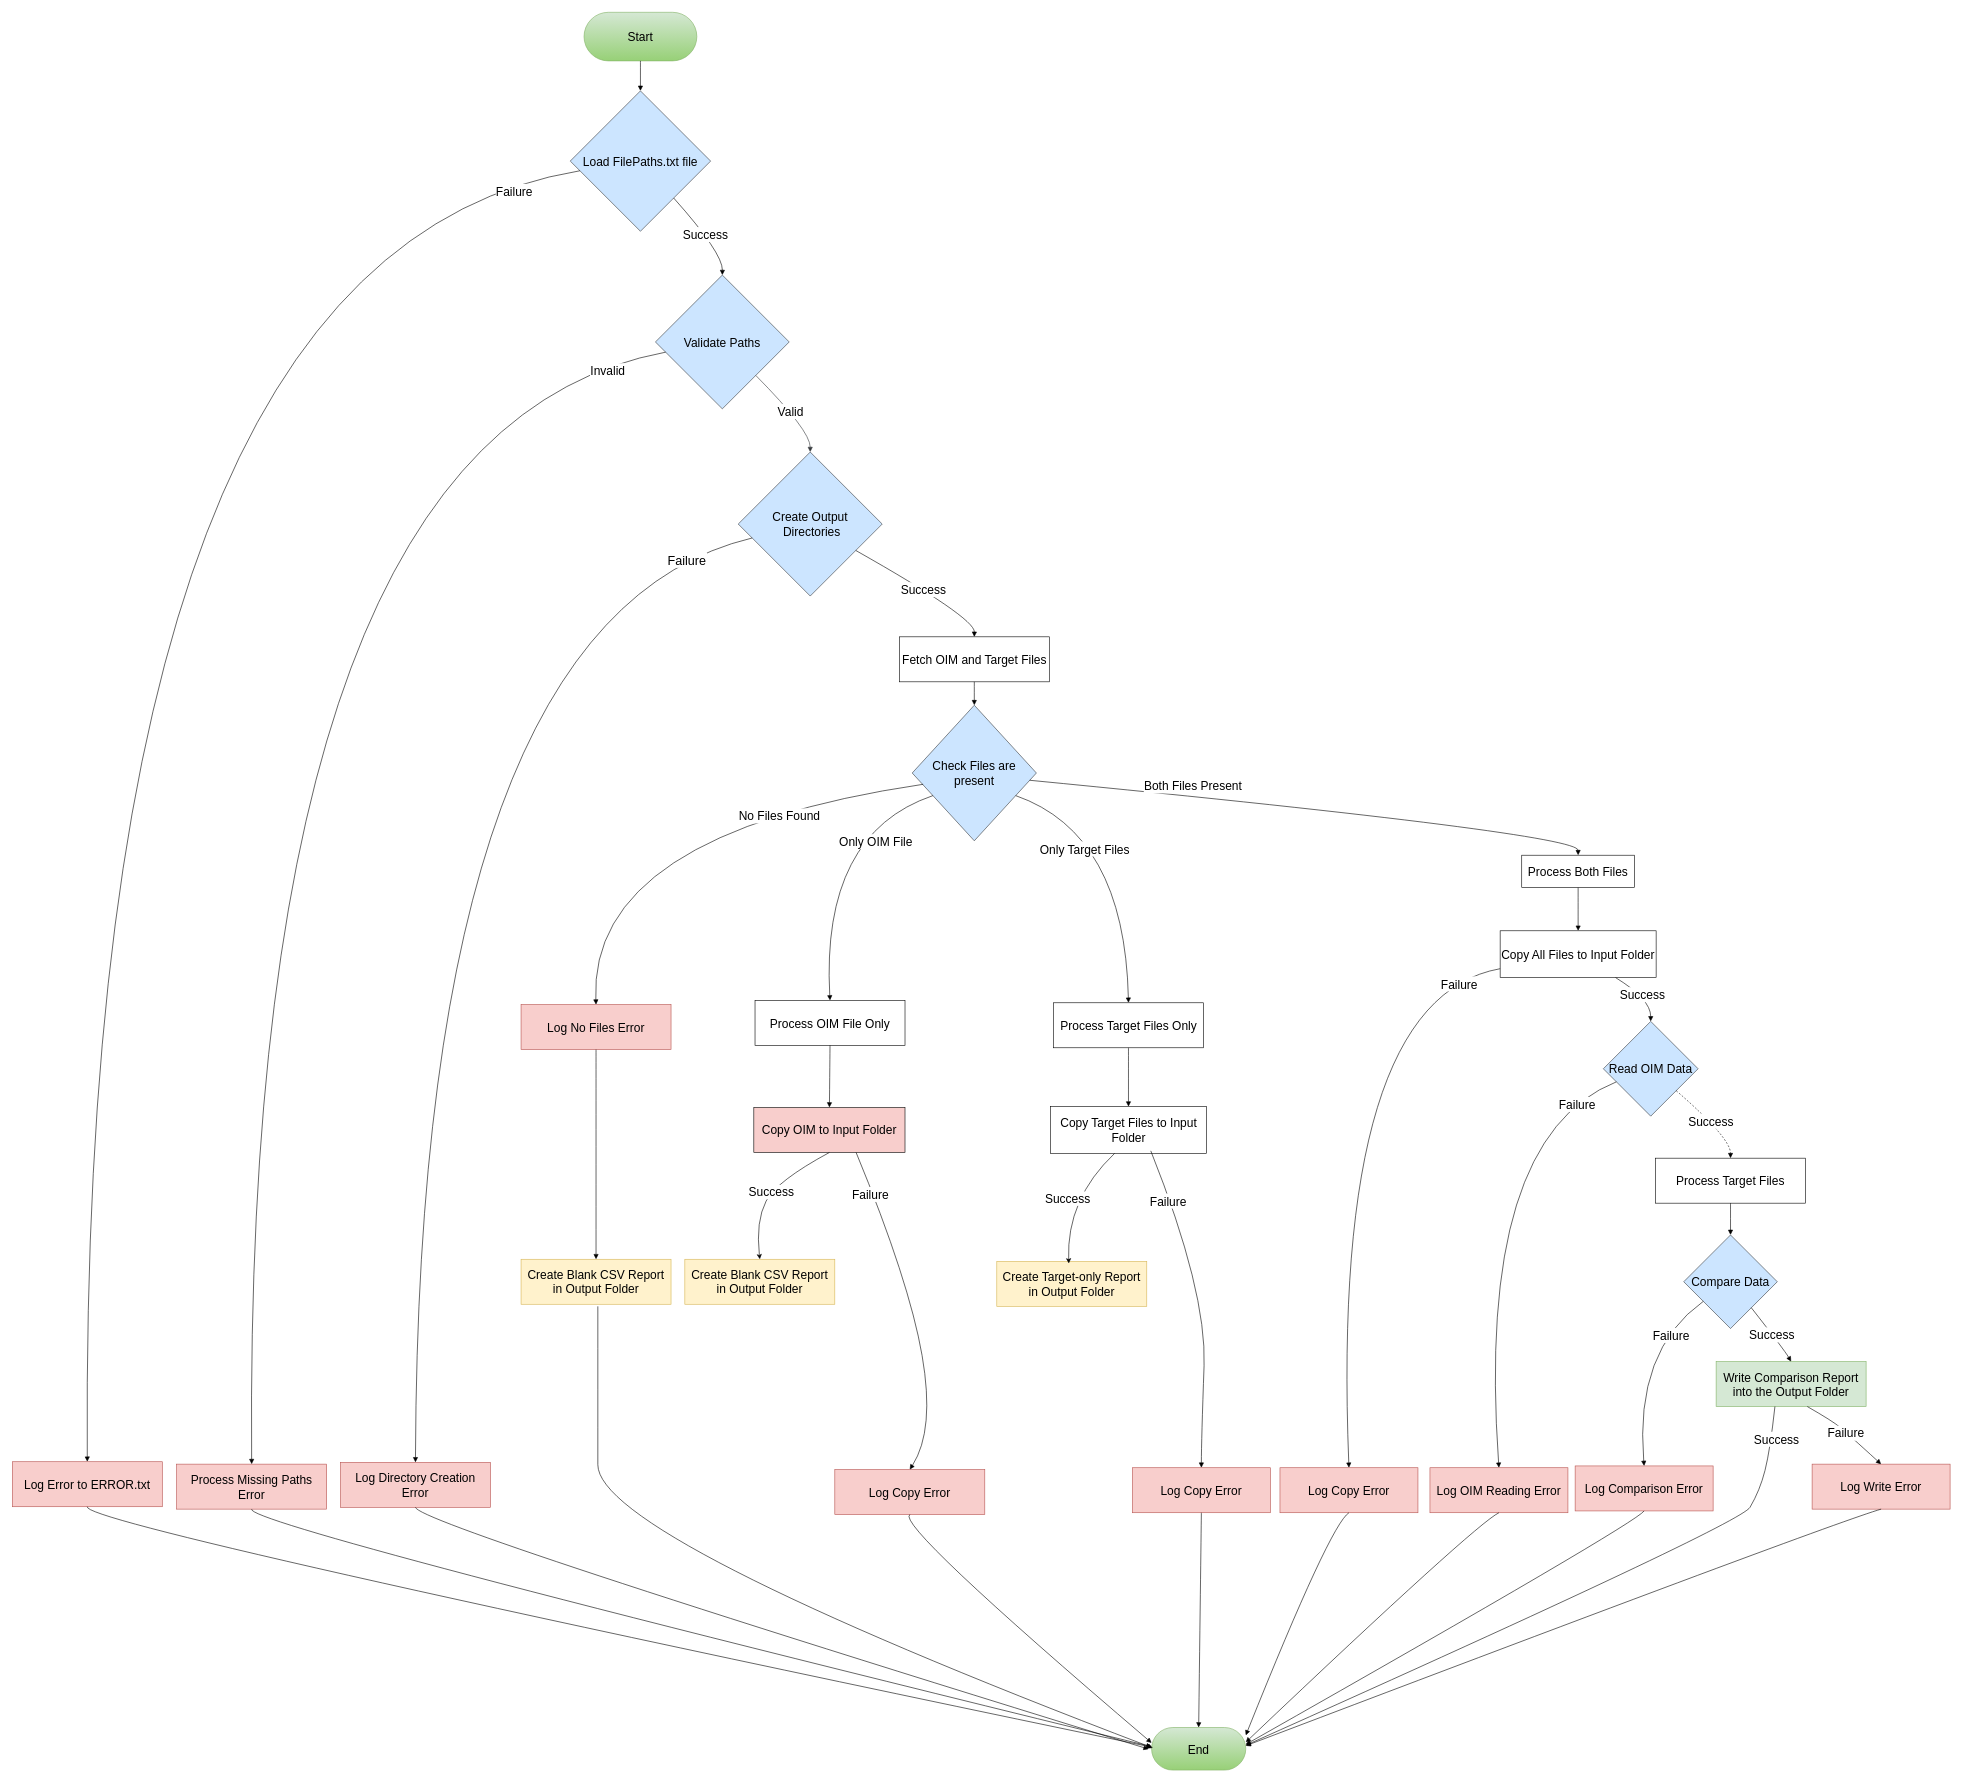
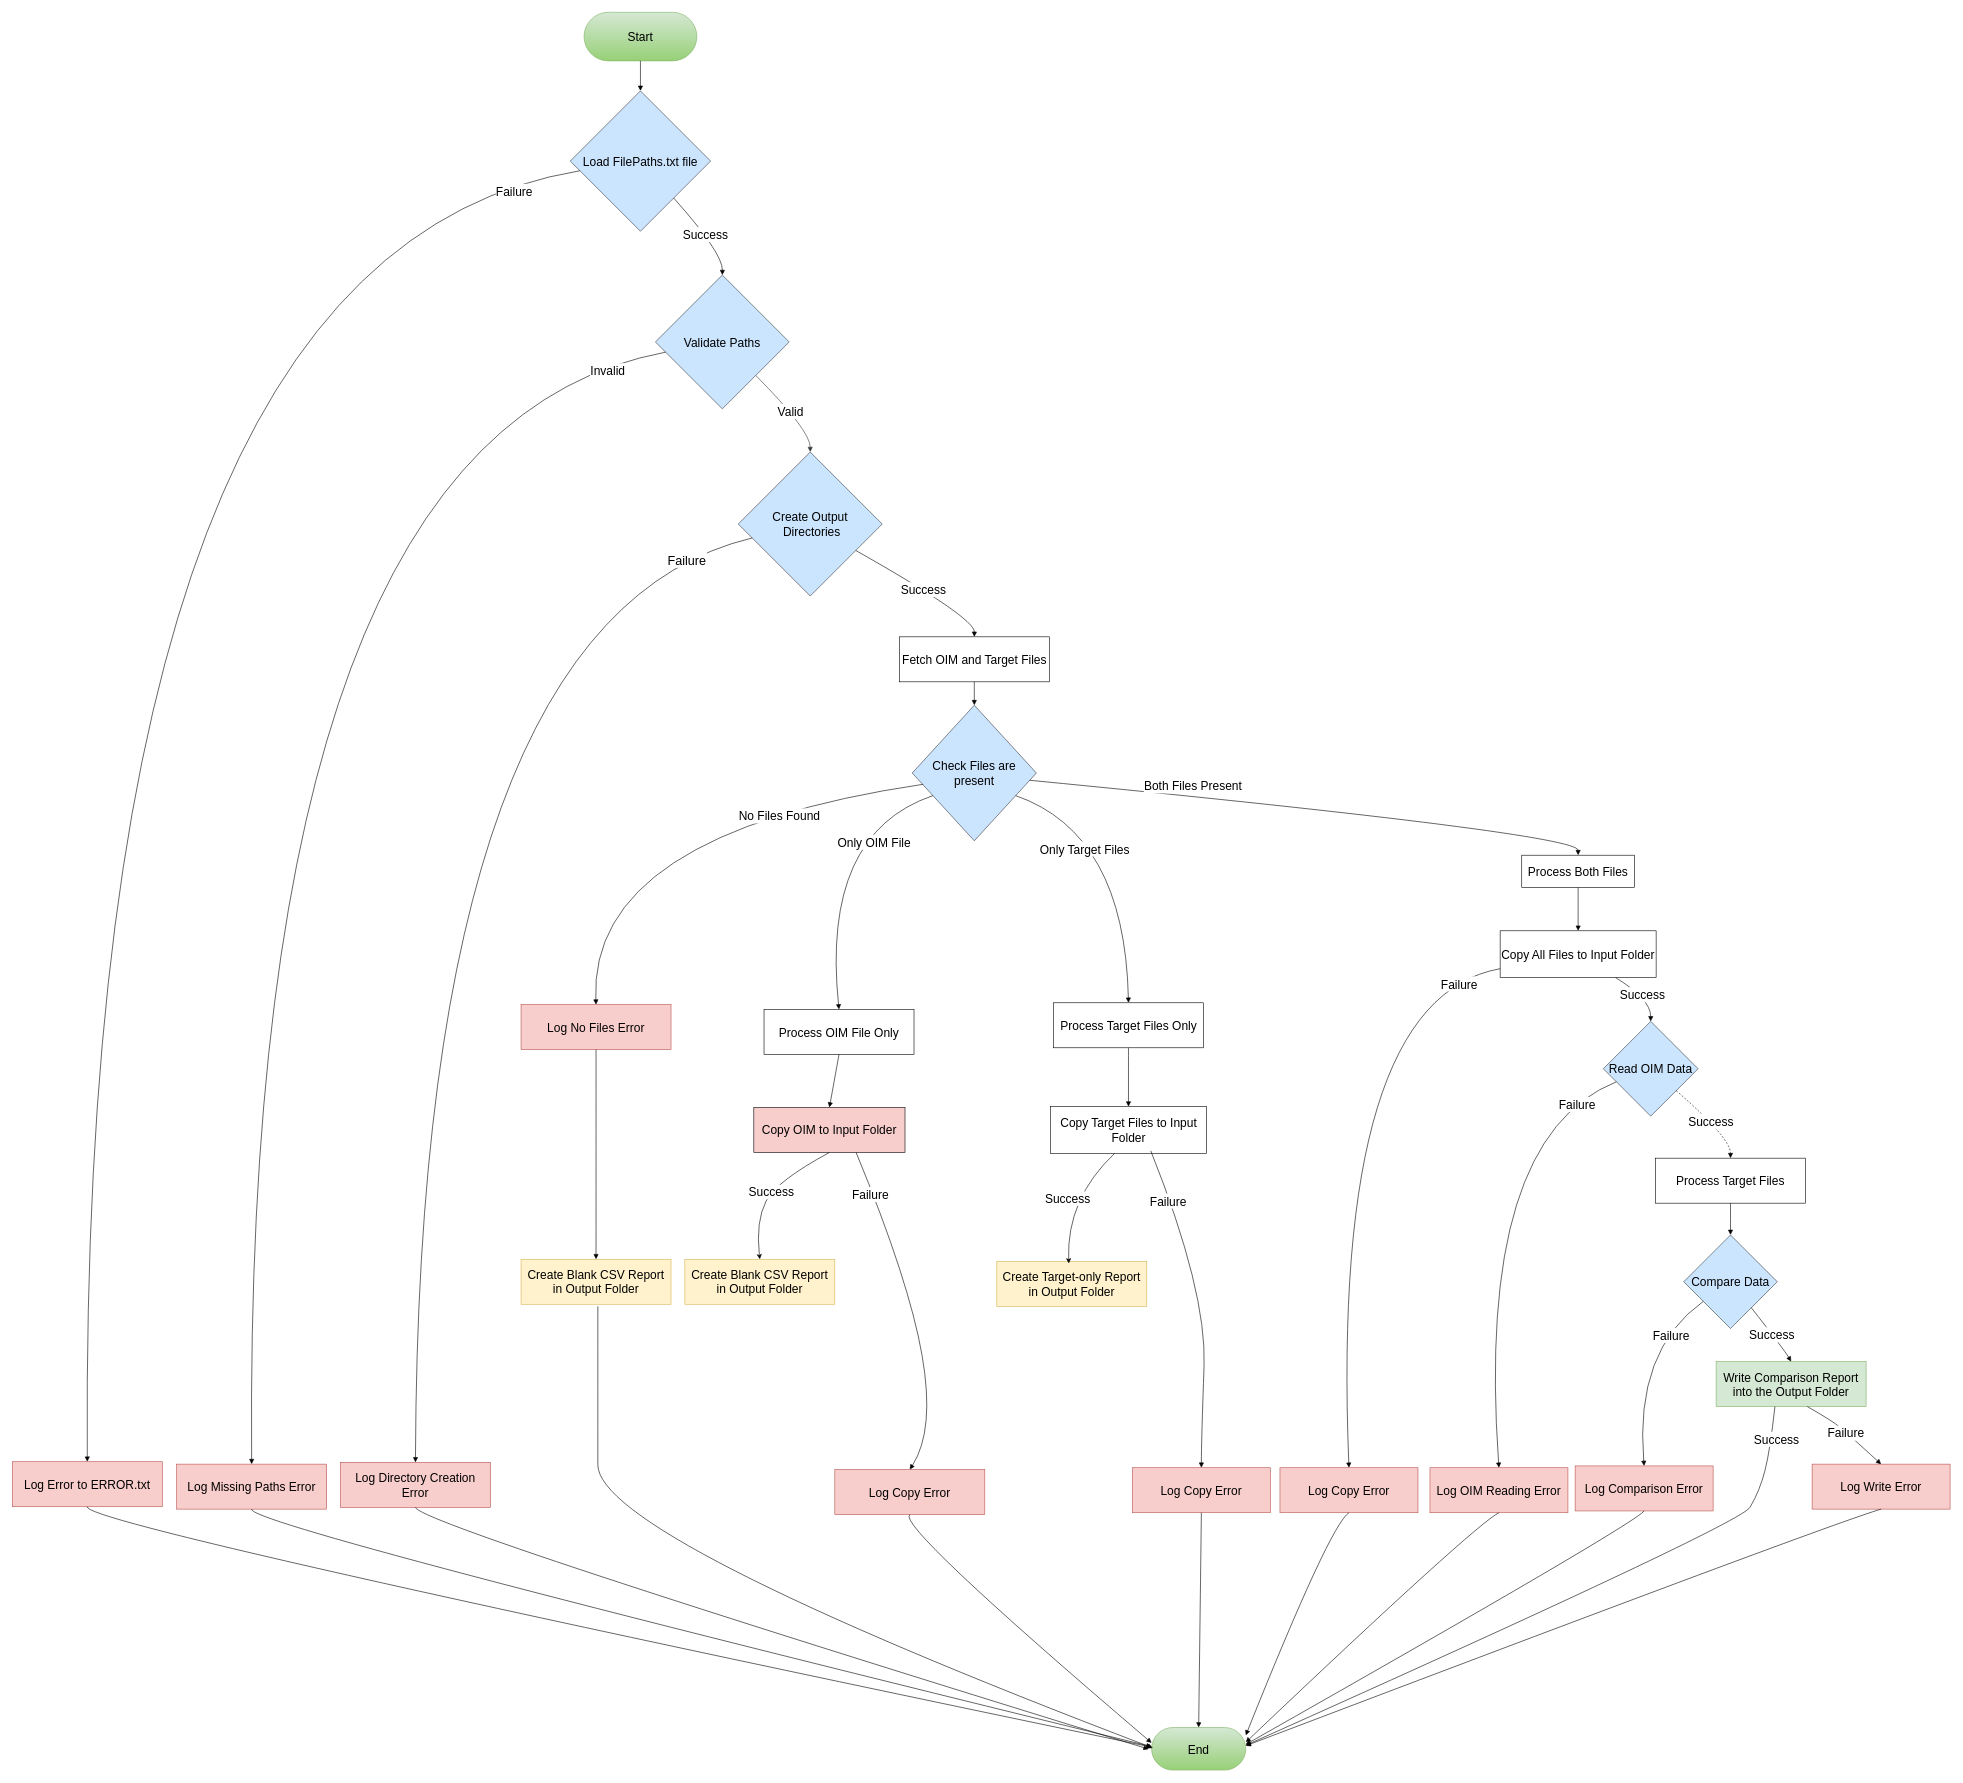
node "Process OIM File Only": moved (830, 1023) -> (839, 1032)
node "Process Missing Paths Error": label "Process Missing Paths Error" -> "Log Missing Paths Error"
